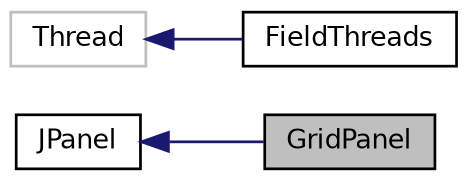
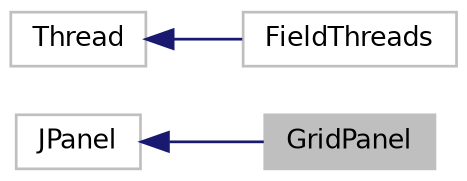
node "FieldThreads": color black -> grey75
node "JPanel": color black -> grey75
node "GridPanel": color black -> grey75
